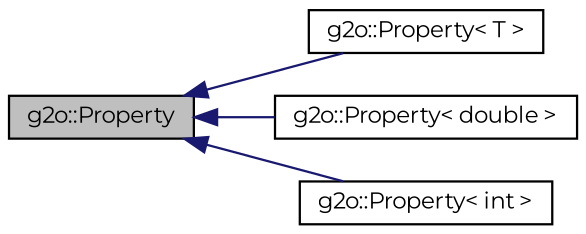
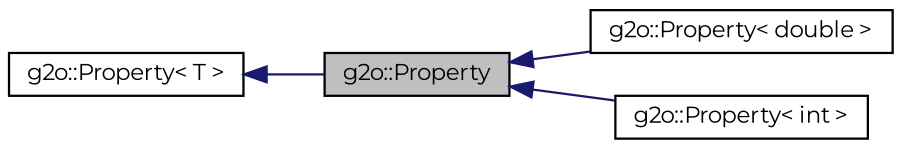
edge "g2o::Property< T >" -> "g2o::Property": reversed
